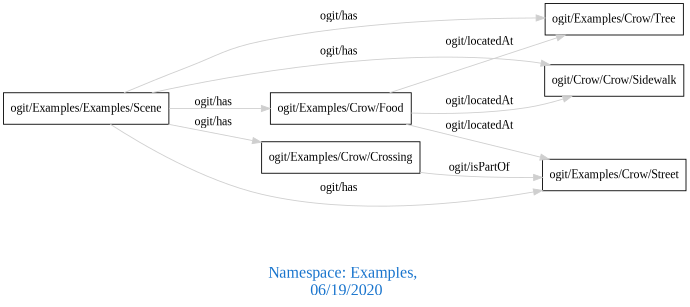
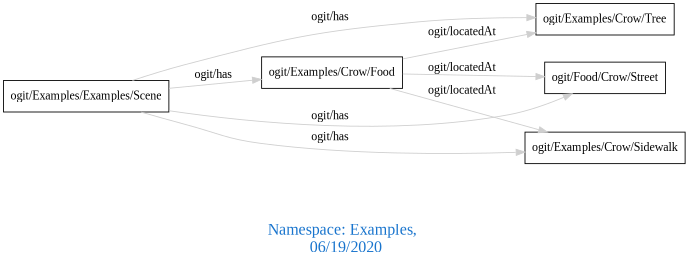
node "ogit/Crow/Crow/Sidewalk": label "ogit/Crow/Crow/Sidewalk" -> "ogit/Examples/Crow/Sidewalk"
node "ogit/Examples/Crow/Crossing": removed
node "ogit/Examples/Crow/Street": label "ogit/Examples/Crow/Street" -> "ogit/Food/Crow/Street"
